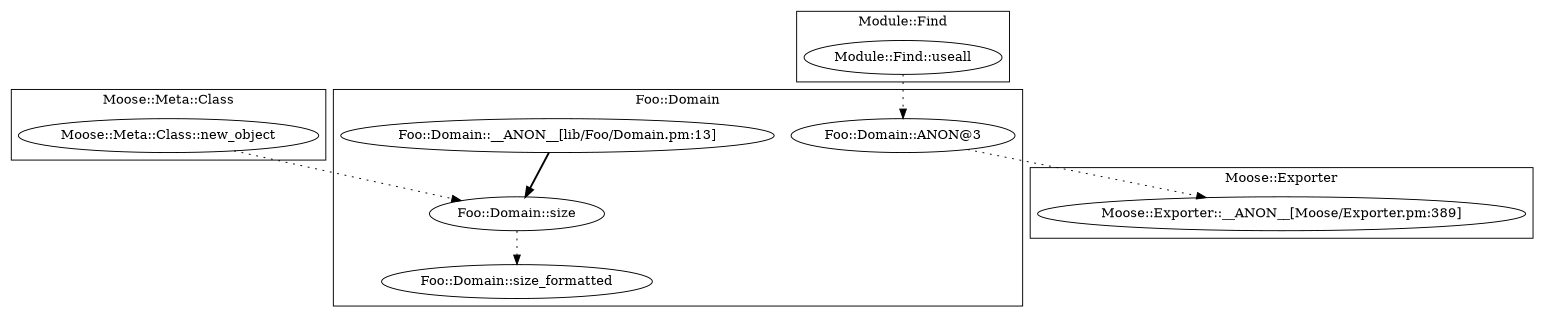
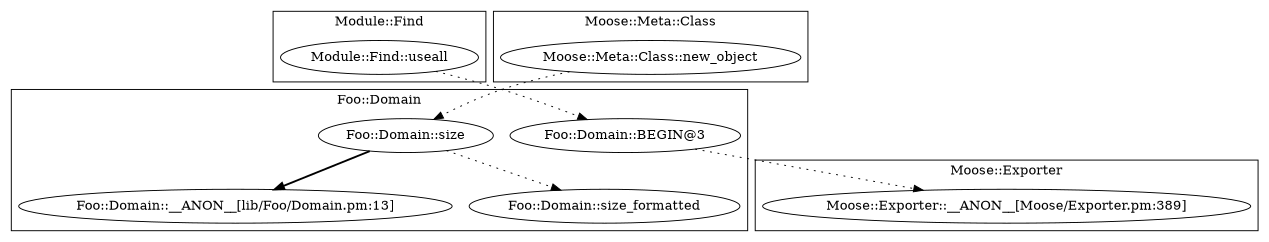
node "Foo::Domain::ANON@3": label "Foo::Domain::ANON@3" -> "Foo::Domain::BEGIN@3"
edge "Foo::Domain::__ANON__[lib/Foo/Domain.pm:13]" -> "Foo::Domain::size": reversed
